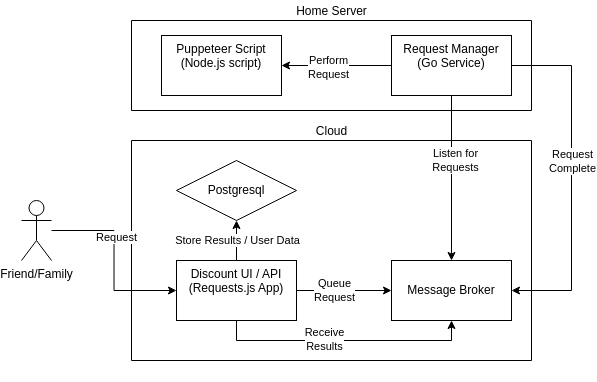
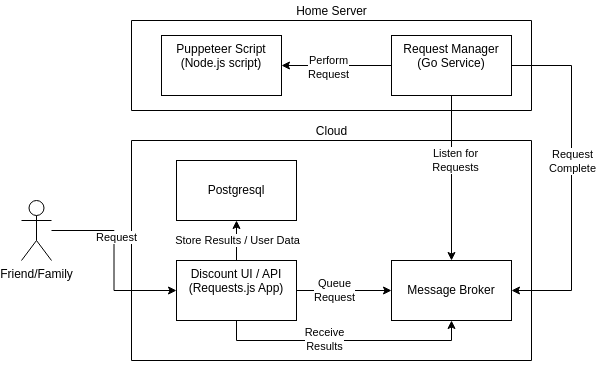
node "Postgresql": shape diamond -> rectangle
